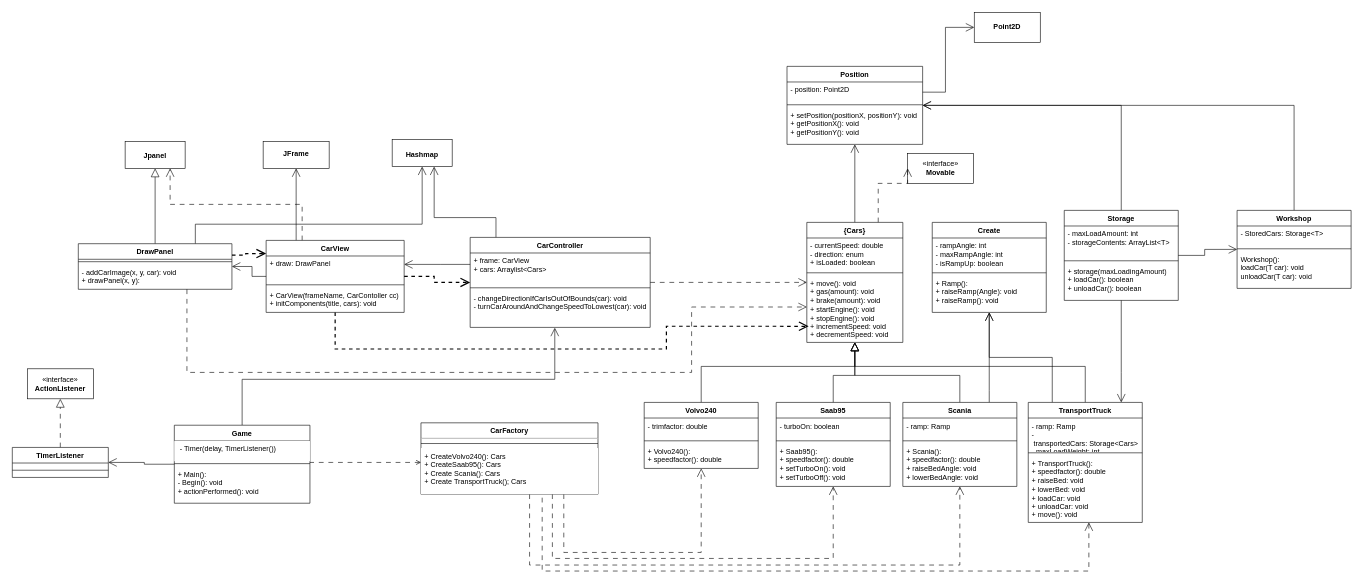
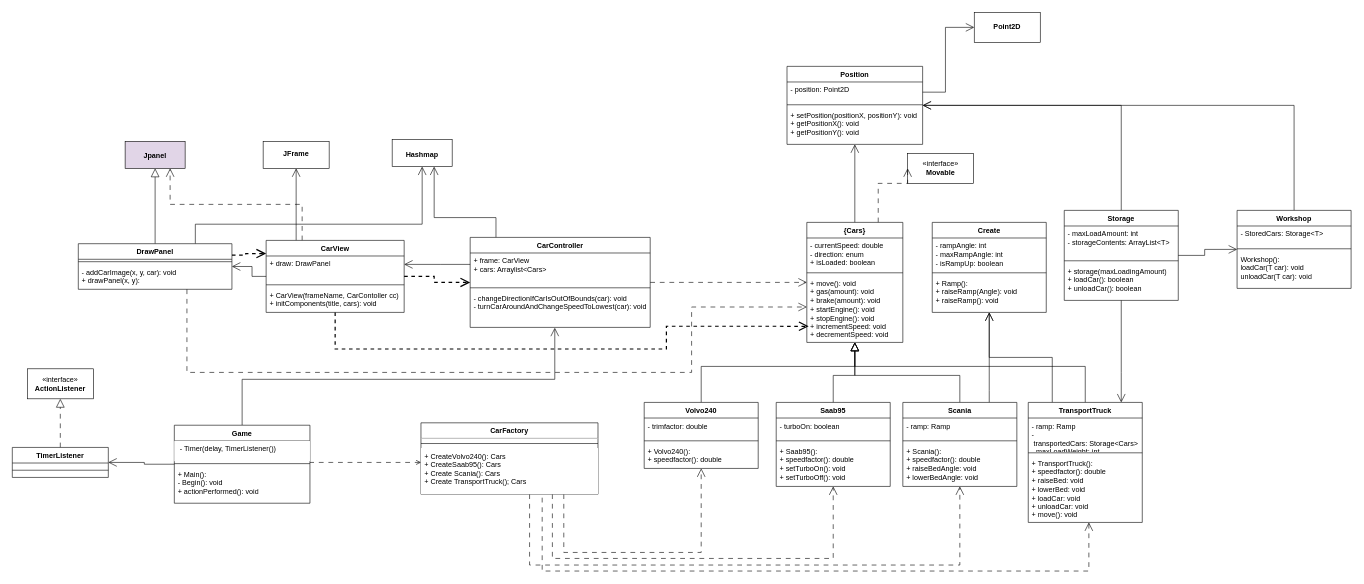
node "Jpanel": fillcolor #ffffff -> #e1d5e7
